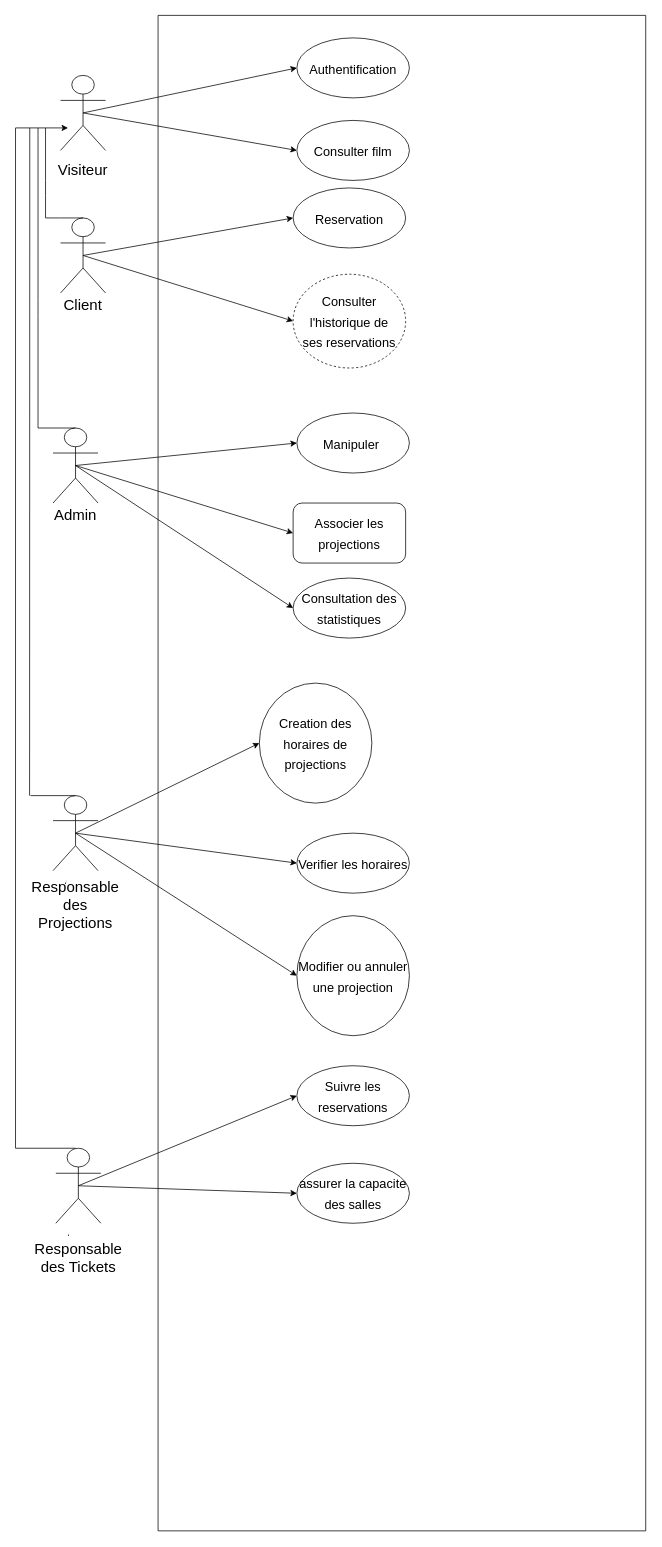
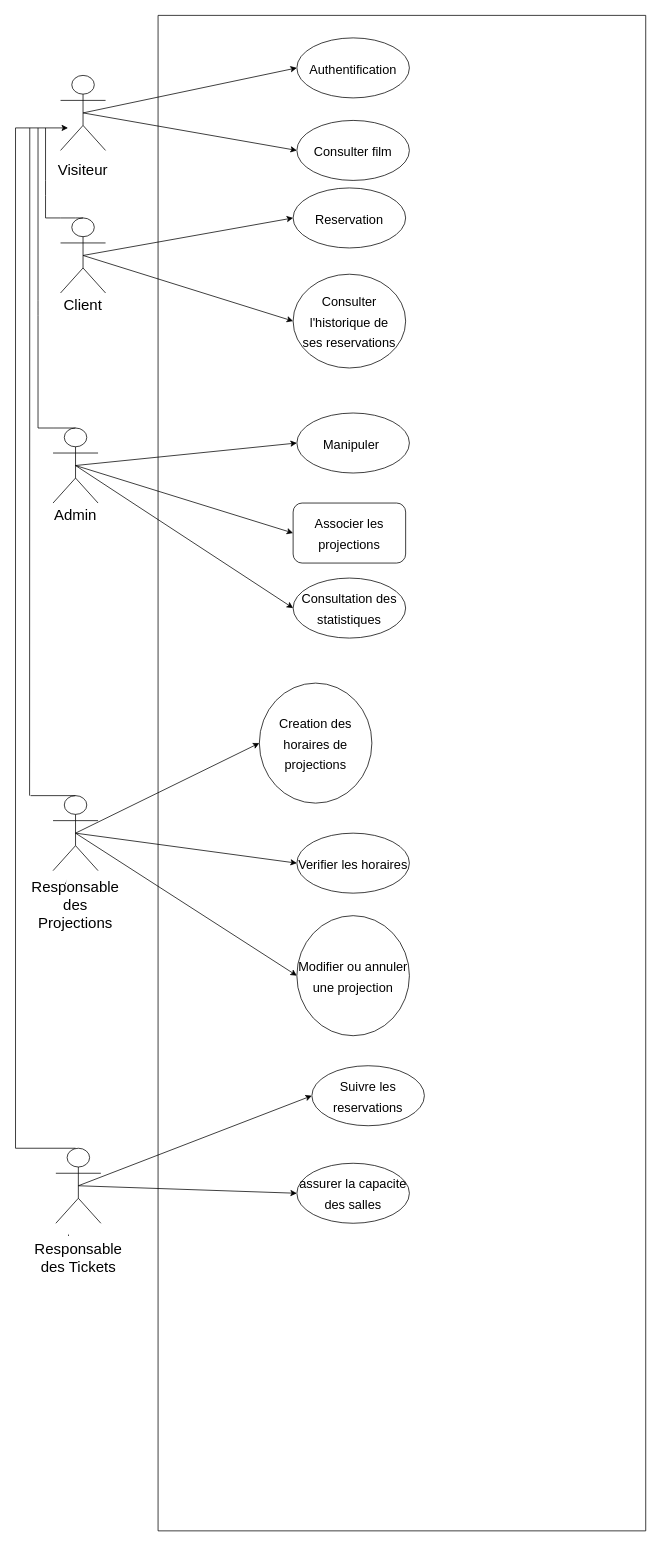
node "Consulter l'historique de ses reservations": style dashed -> solid
node "Suivre les reservations": moved (353, 1095) -> (368, 1095)
